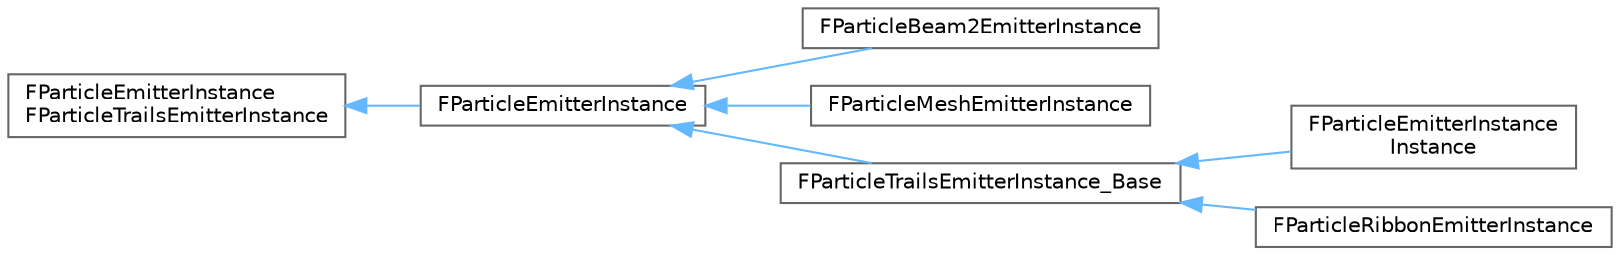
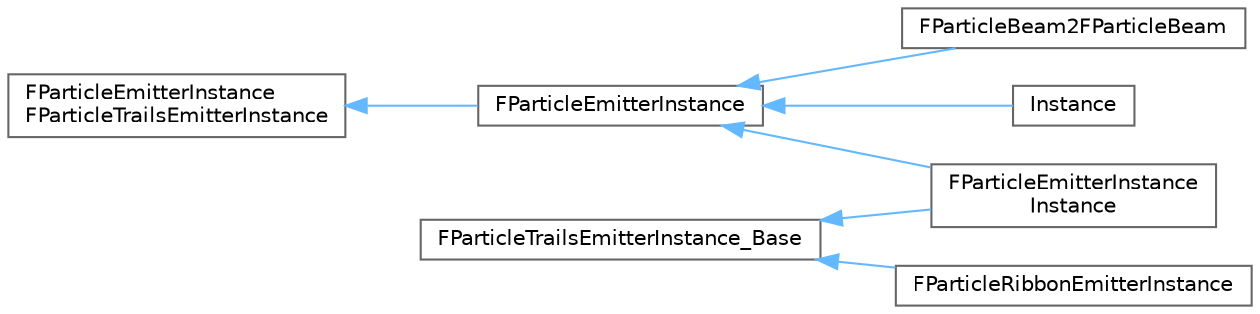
node "FParticleBeam2EmitterInstance": label "FParticleBeam2EmitterInstance" -> "FParticleBeam2FParticleBeam"
node "FParticleMeshEmitterInstance": label "FParticleMeshEmitterInstance" -> "Instance"
edge "FParticleTrailsEmitterInstance_Base" -> "FParticleEmitterInstance": now "FParticleEmitterInstance Instance" -> "FParticleEmitterInstance"
